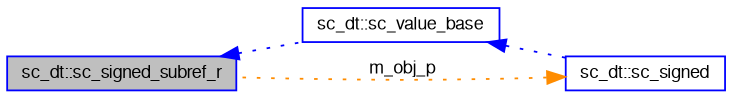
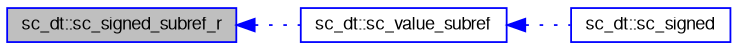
node "sc_dt::sc_value_base": label "sc_dt::sc_value_base" -> "sc_dt::sc_value_subref"
edge "sc_dt::sc_signed_subref_r" -> "sc_dt::sc_signed": removed, label "m_obj_p"
